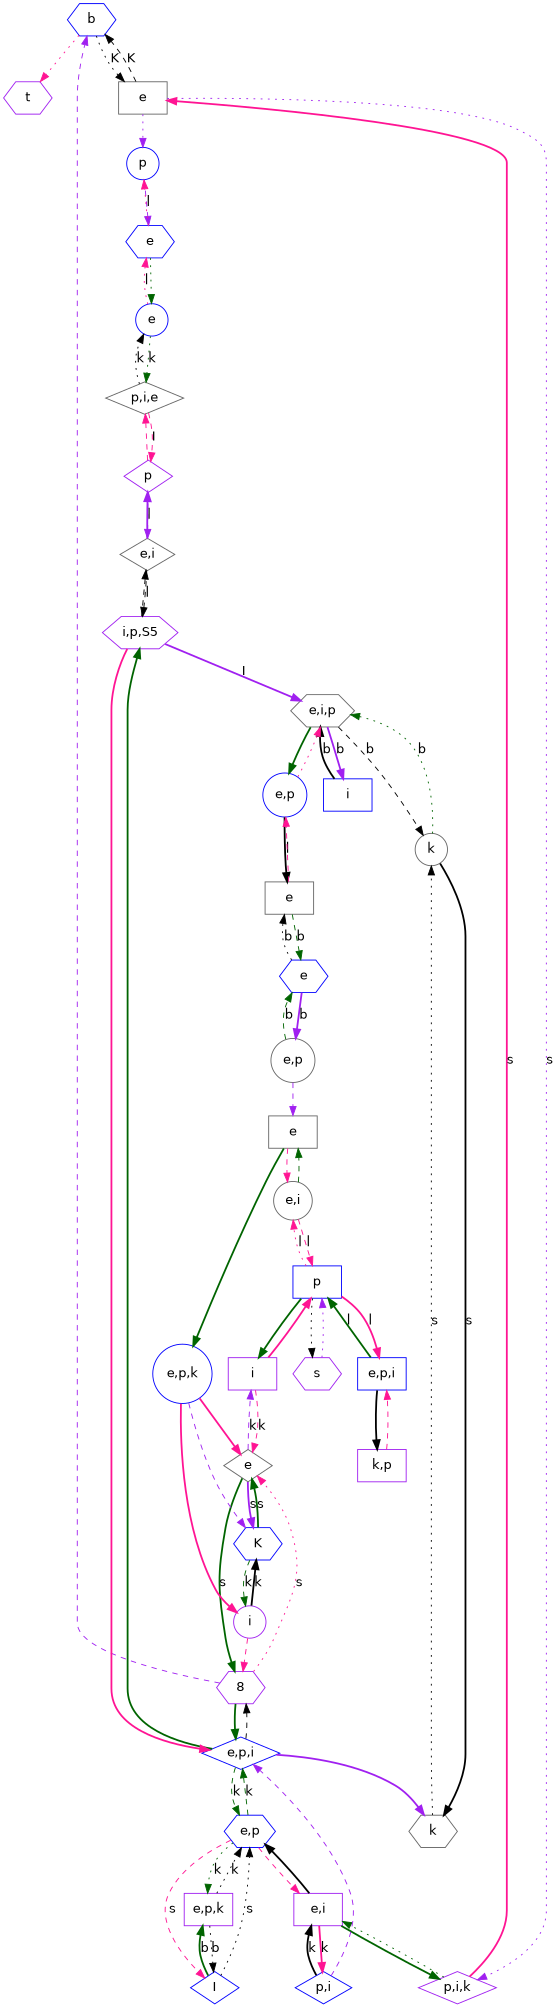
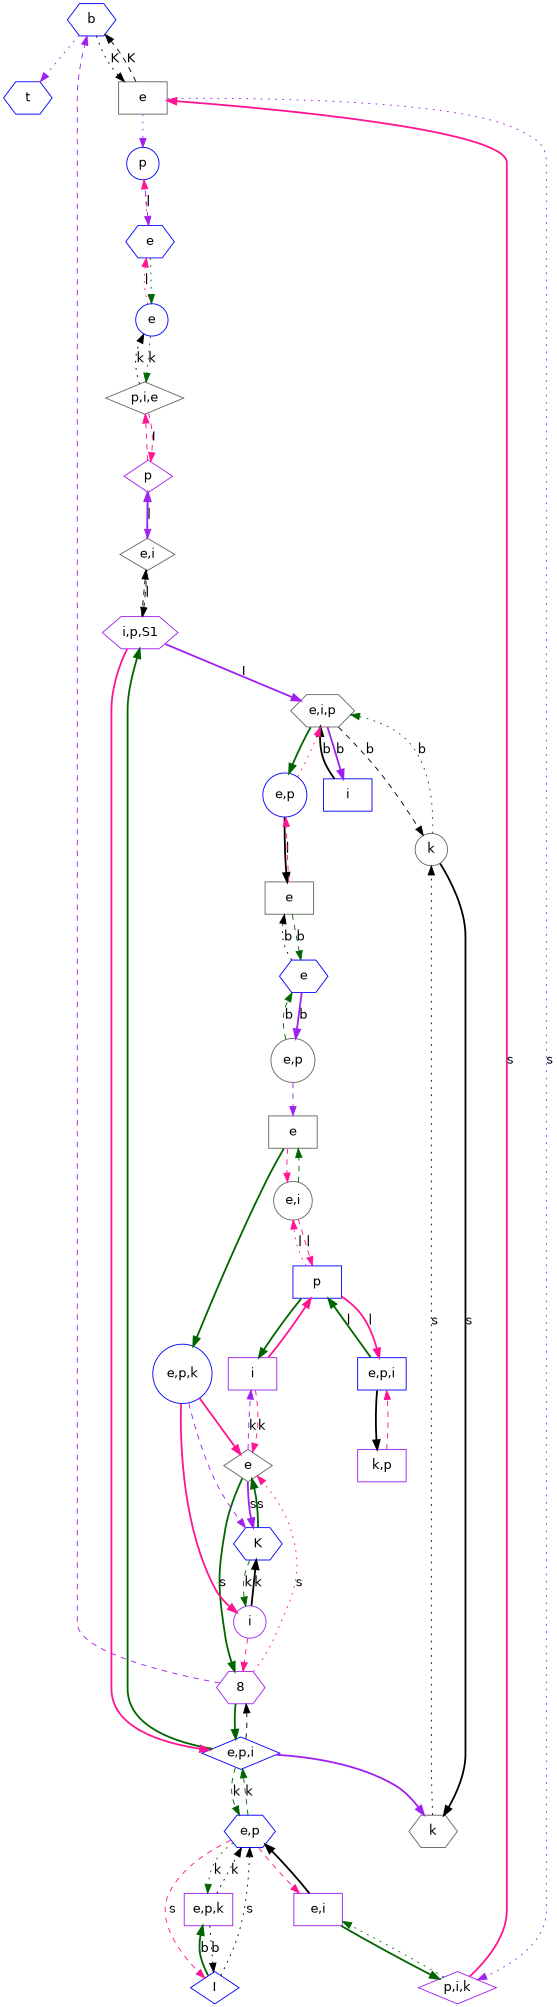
edge "b" -> "t": color deeppink -> purple
node "t": color purple -> blue
node "i,p,S5": label "i,p,S5" -> "i,p,S1"
node "s": removed
node "p,i": removed
